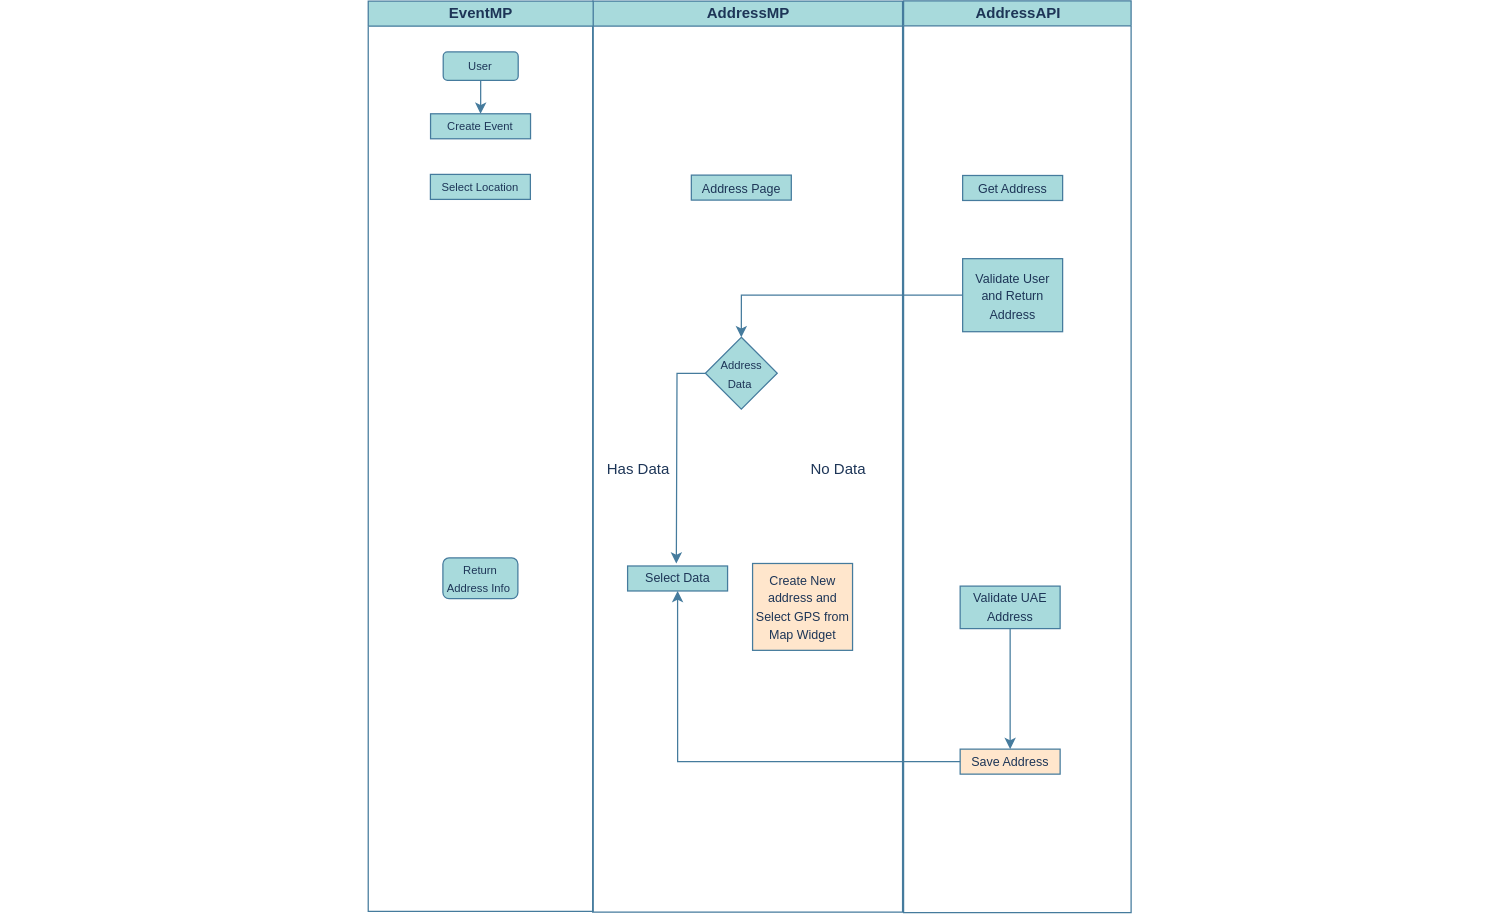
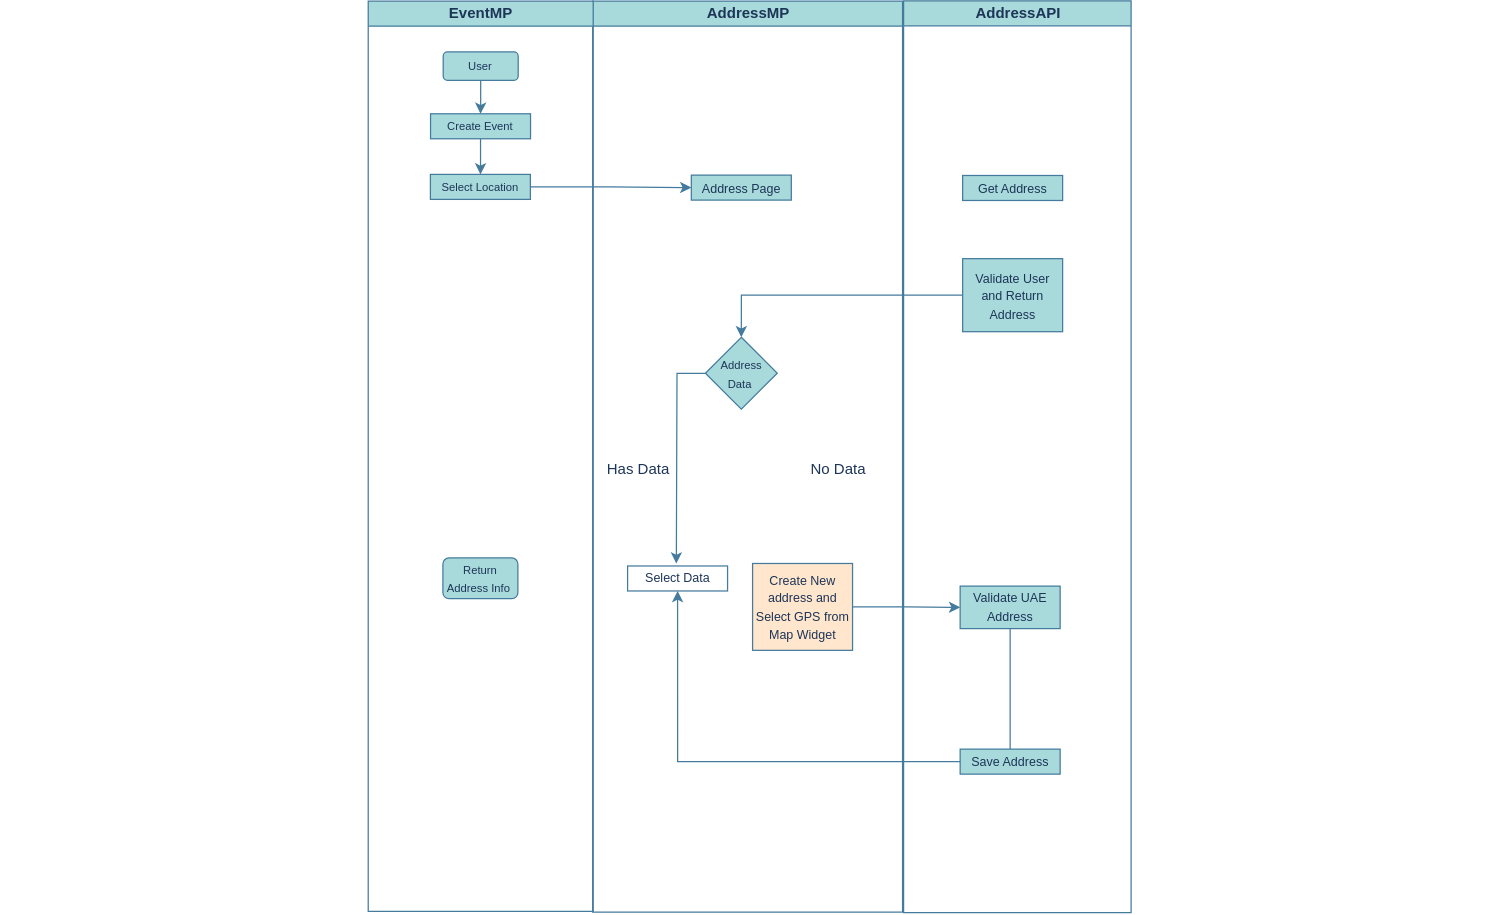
edge "Create Event" -> "Select Location": added
edge "Select Location" -> "Address Page": added
node "Select Data": fillcolor #a8dadc -> #ffffff
edge "Create New address and Select GPS from Map Widget" -> "Validate UAE Address": added
edge "Validate UAE Address" -> "Save Address": arrowhead classic -> none
node "Save Address": fillcolor #ffe6cc -> #a8dadc
